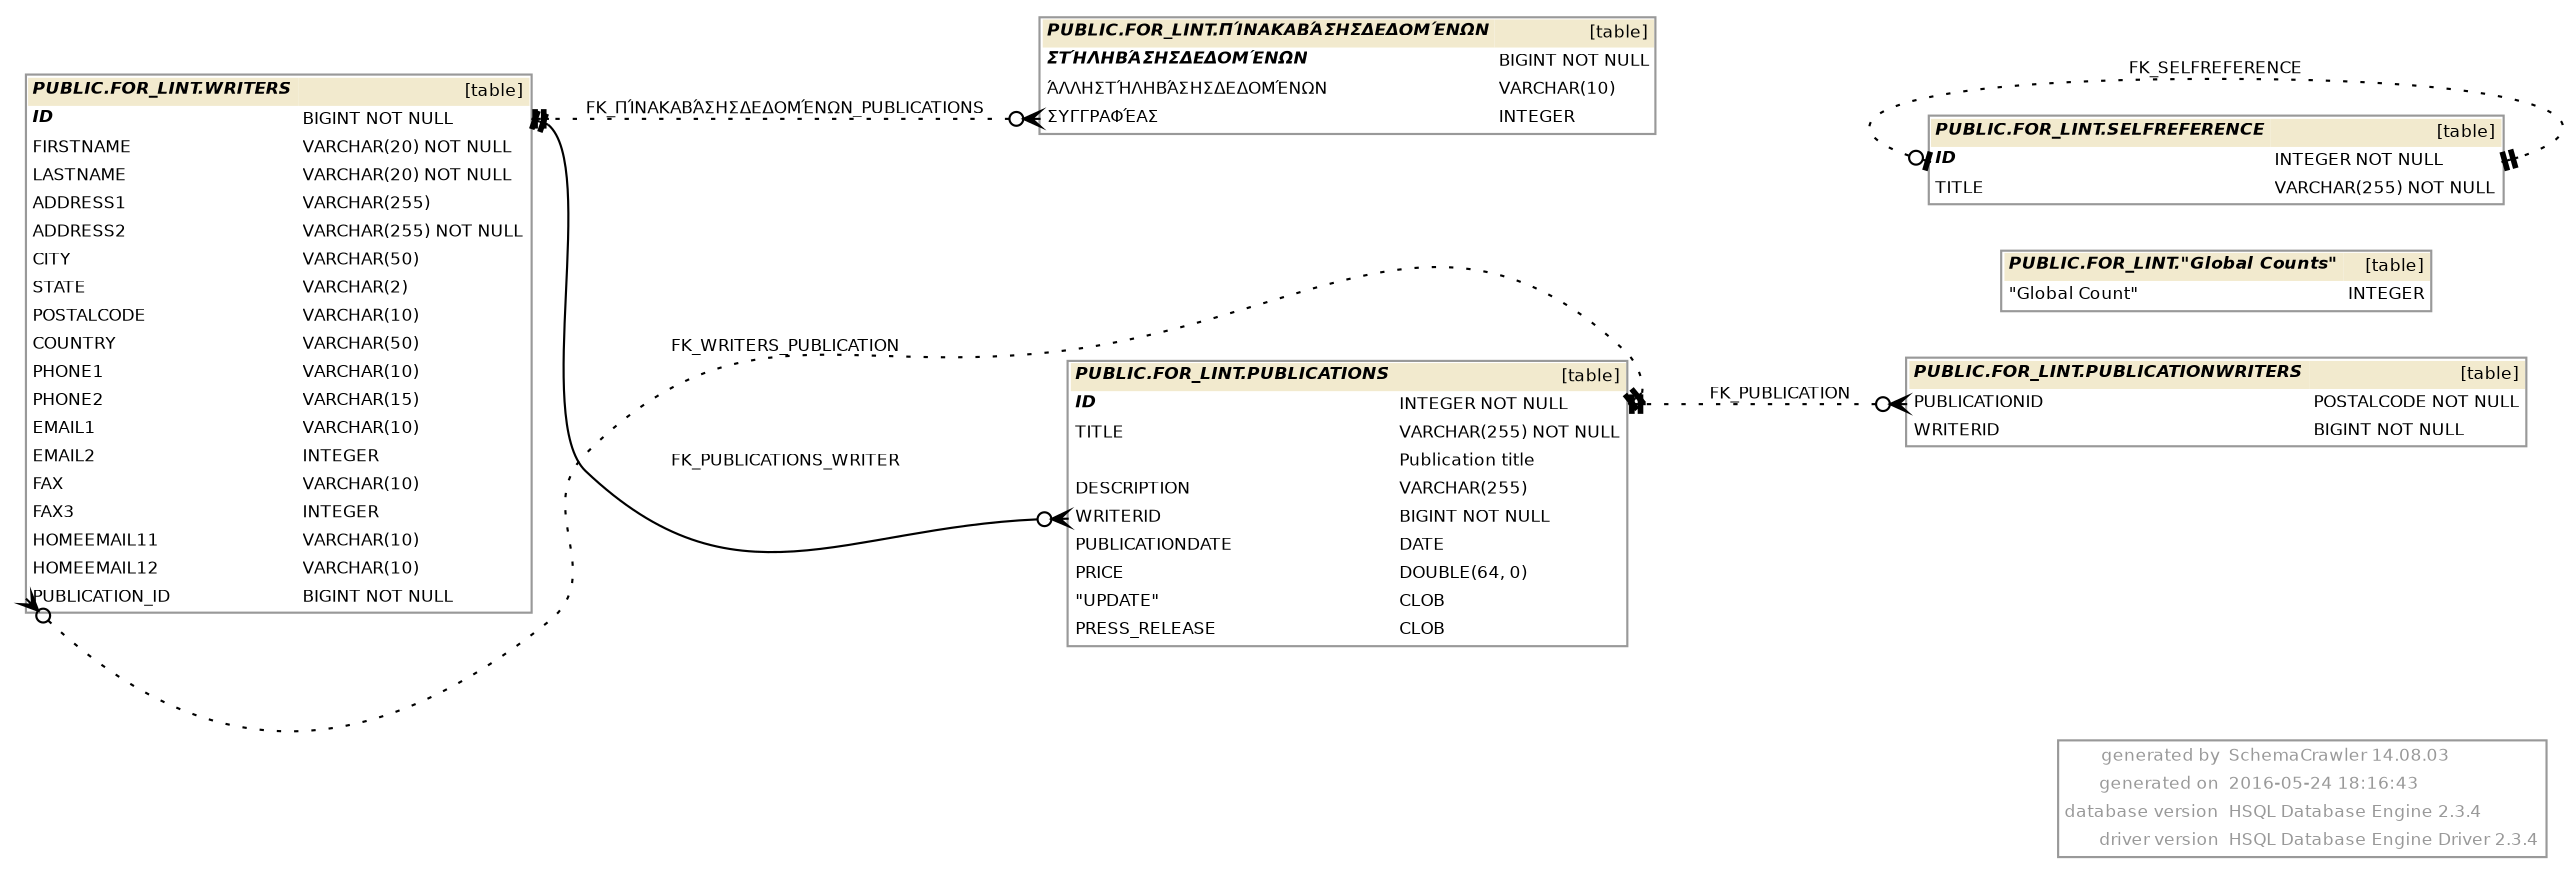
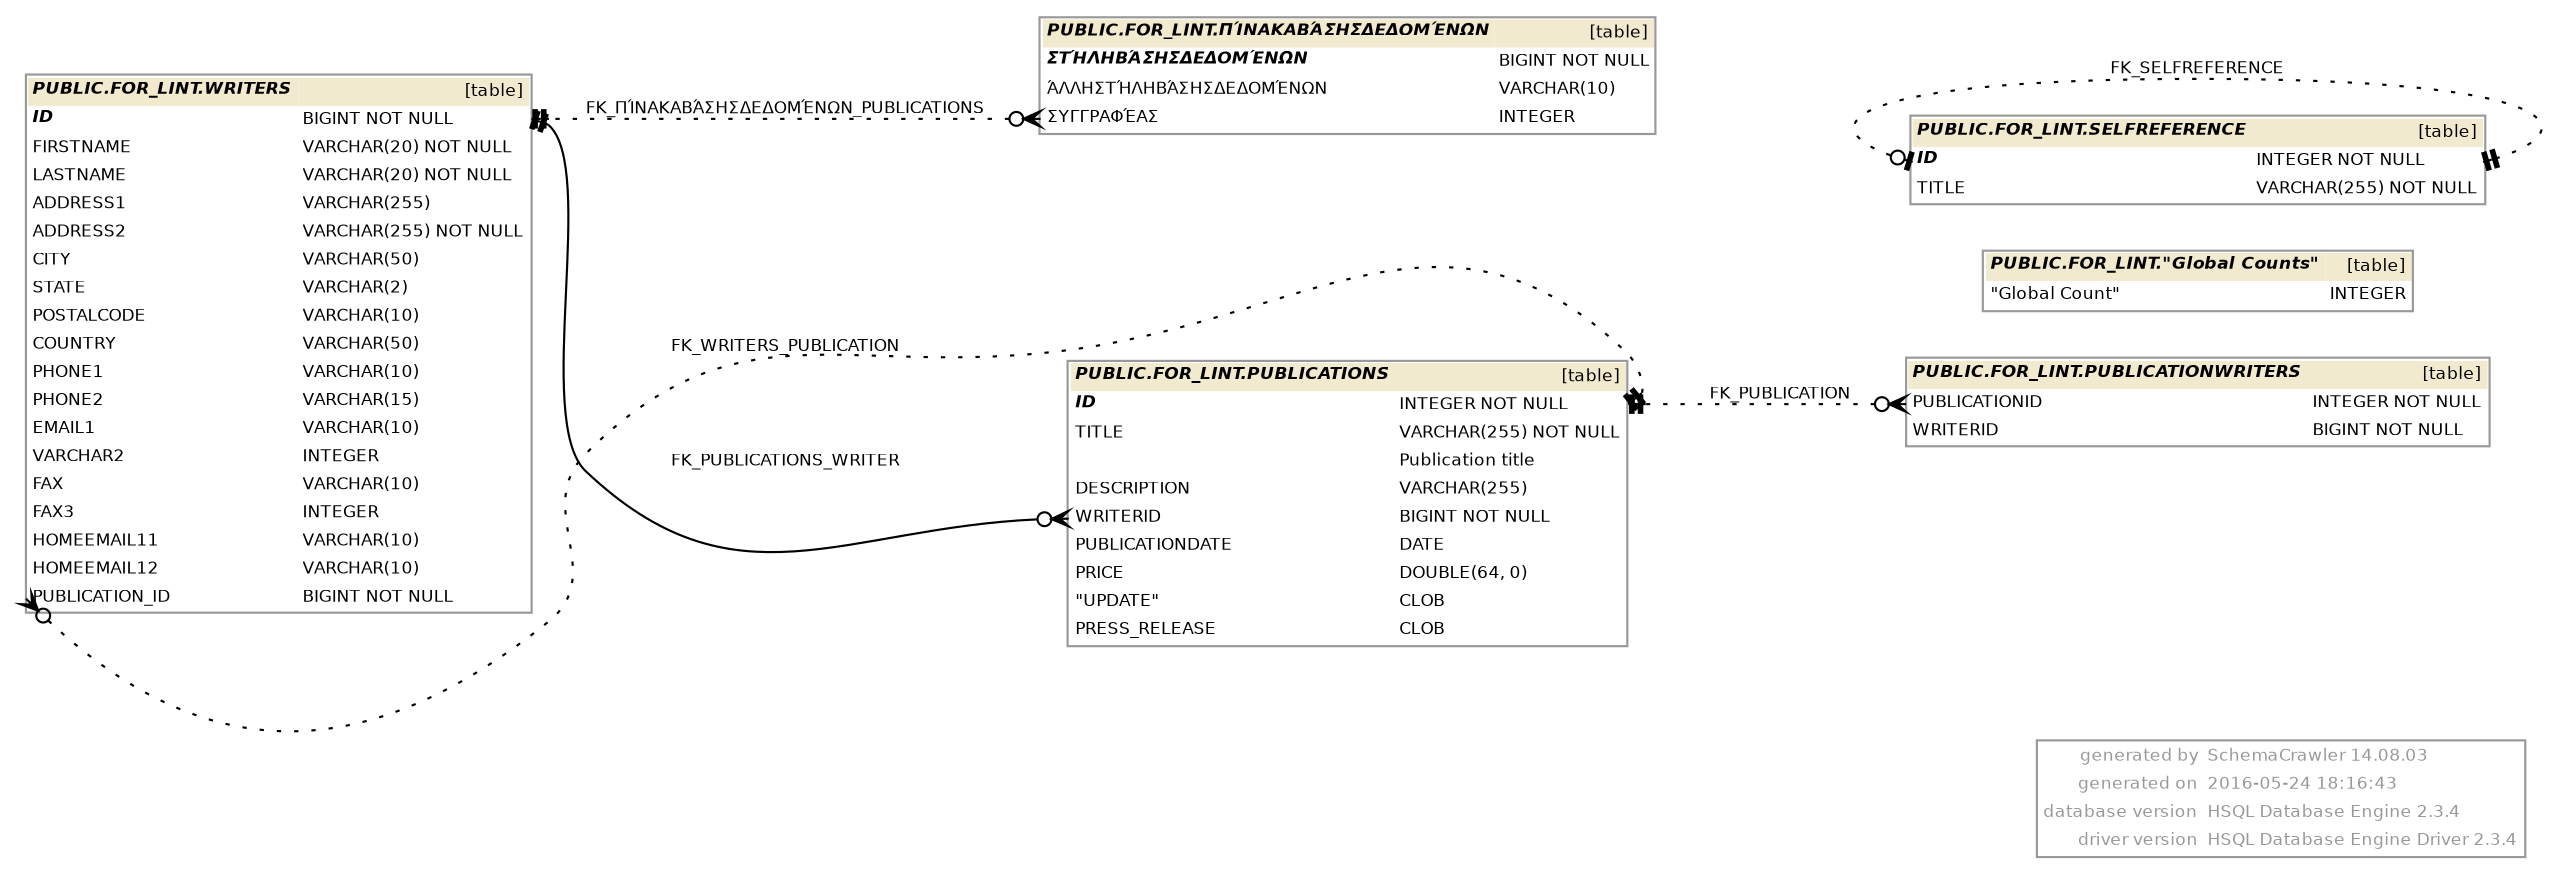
node "PUBLIC.FOR_LINT.PUBLICATIONWRITERS": text "POSTALCODE NOT NULL" -> "INTEGER NOT NULL"
node "PUBLIC.FOR_LINT.WRITERS": text "EMAIL2" -> "VARCHAR2"
